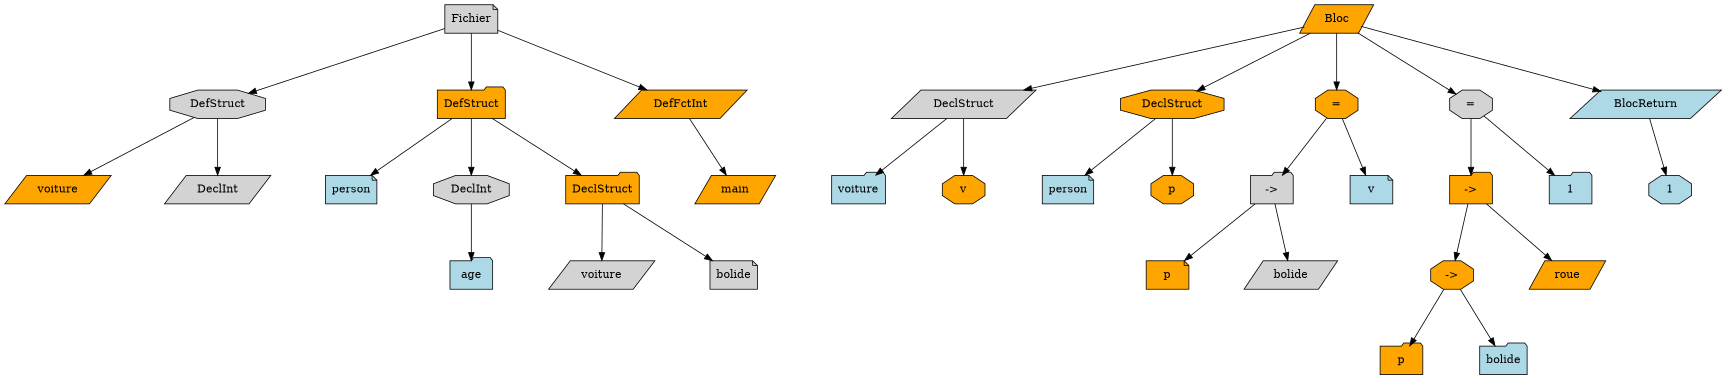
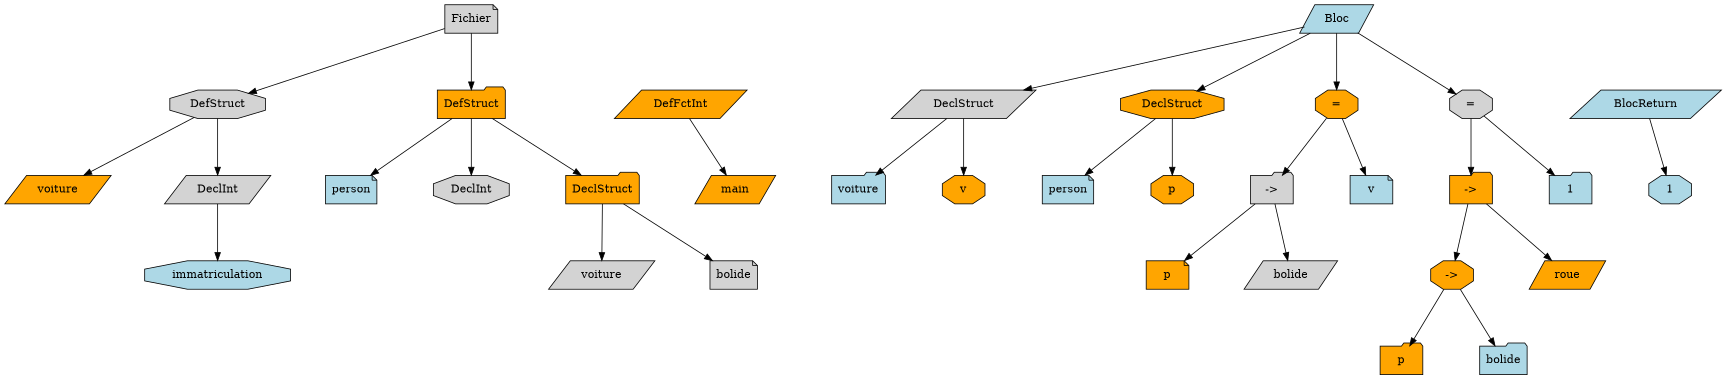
node "Bloc": fillcolor orange -> lightblue
edge "Bloc" -> "BlocReturn": removed
edge "Fichier" -> "DefFctInt": removed
node "immatriculation": added
node "age": removed
